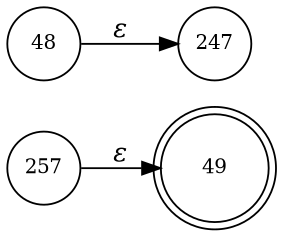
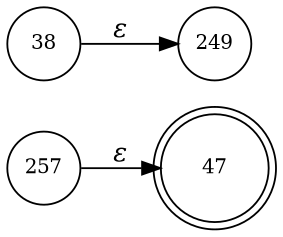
node "48": label "48" -> "38"
node "247": label "247" -> "249"
node "49": label "49" -> "47"
